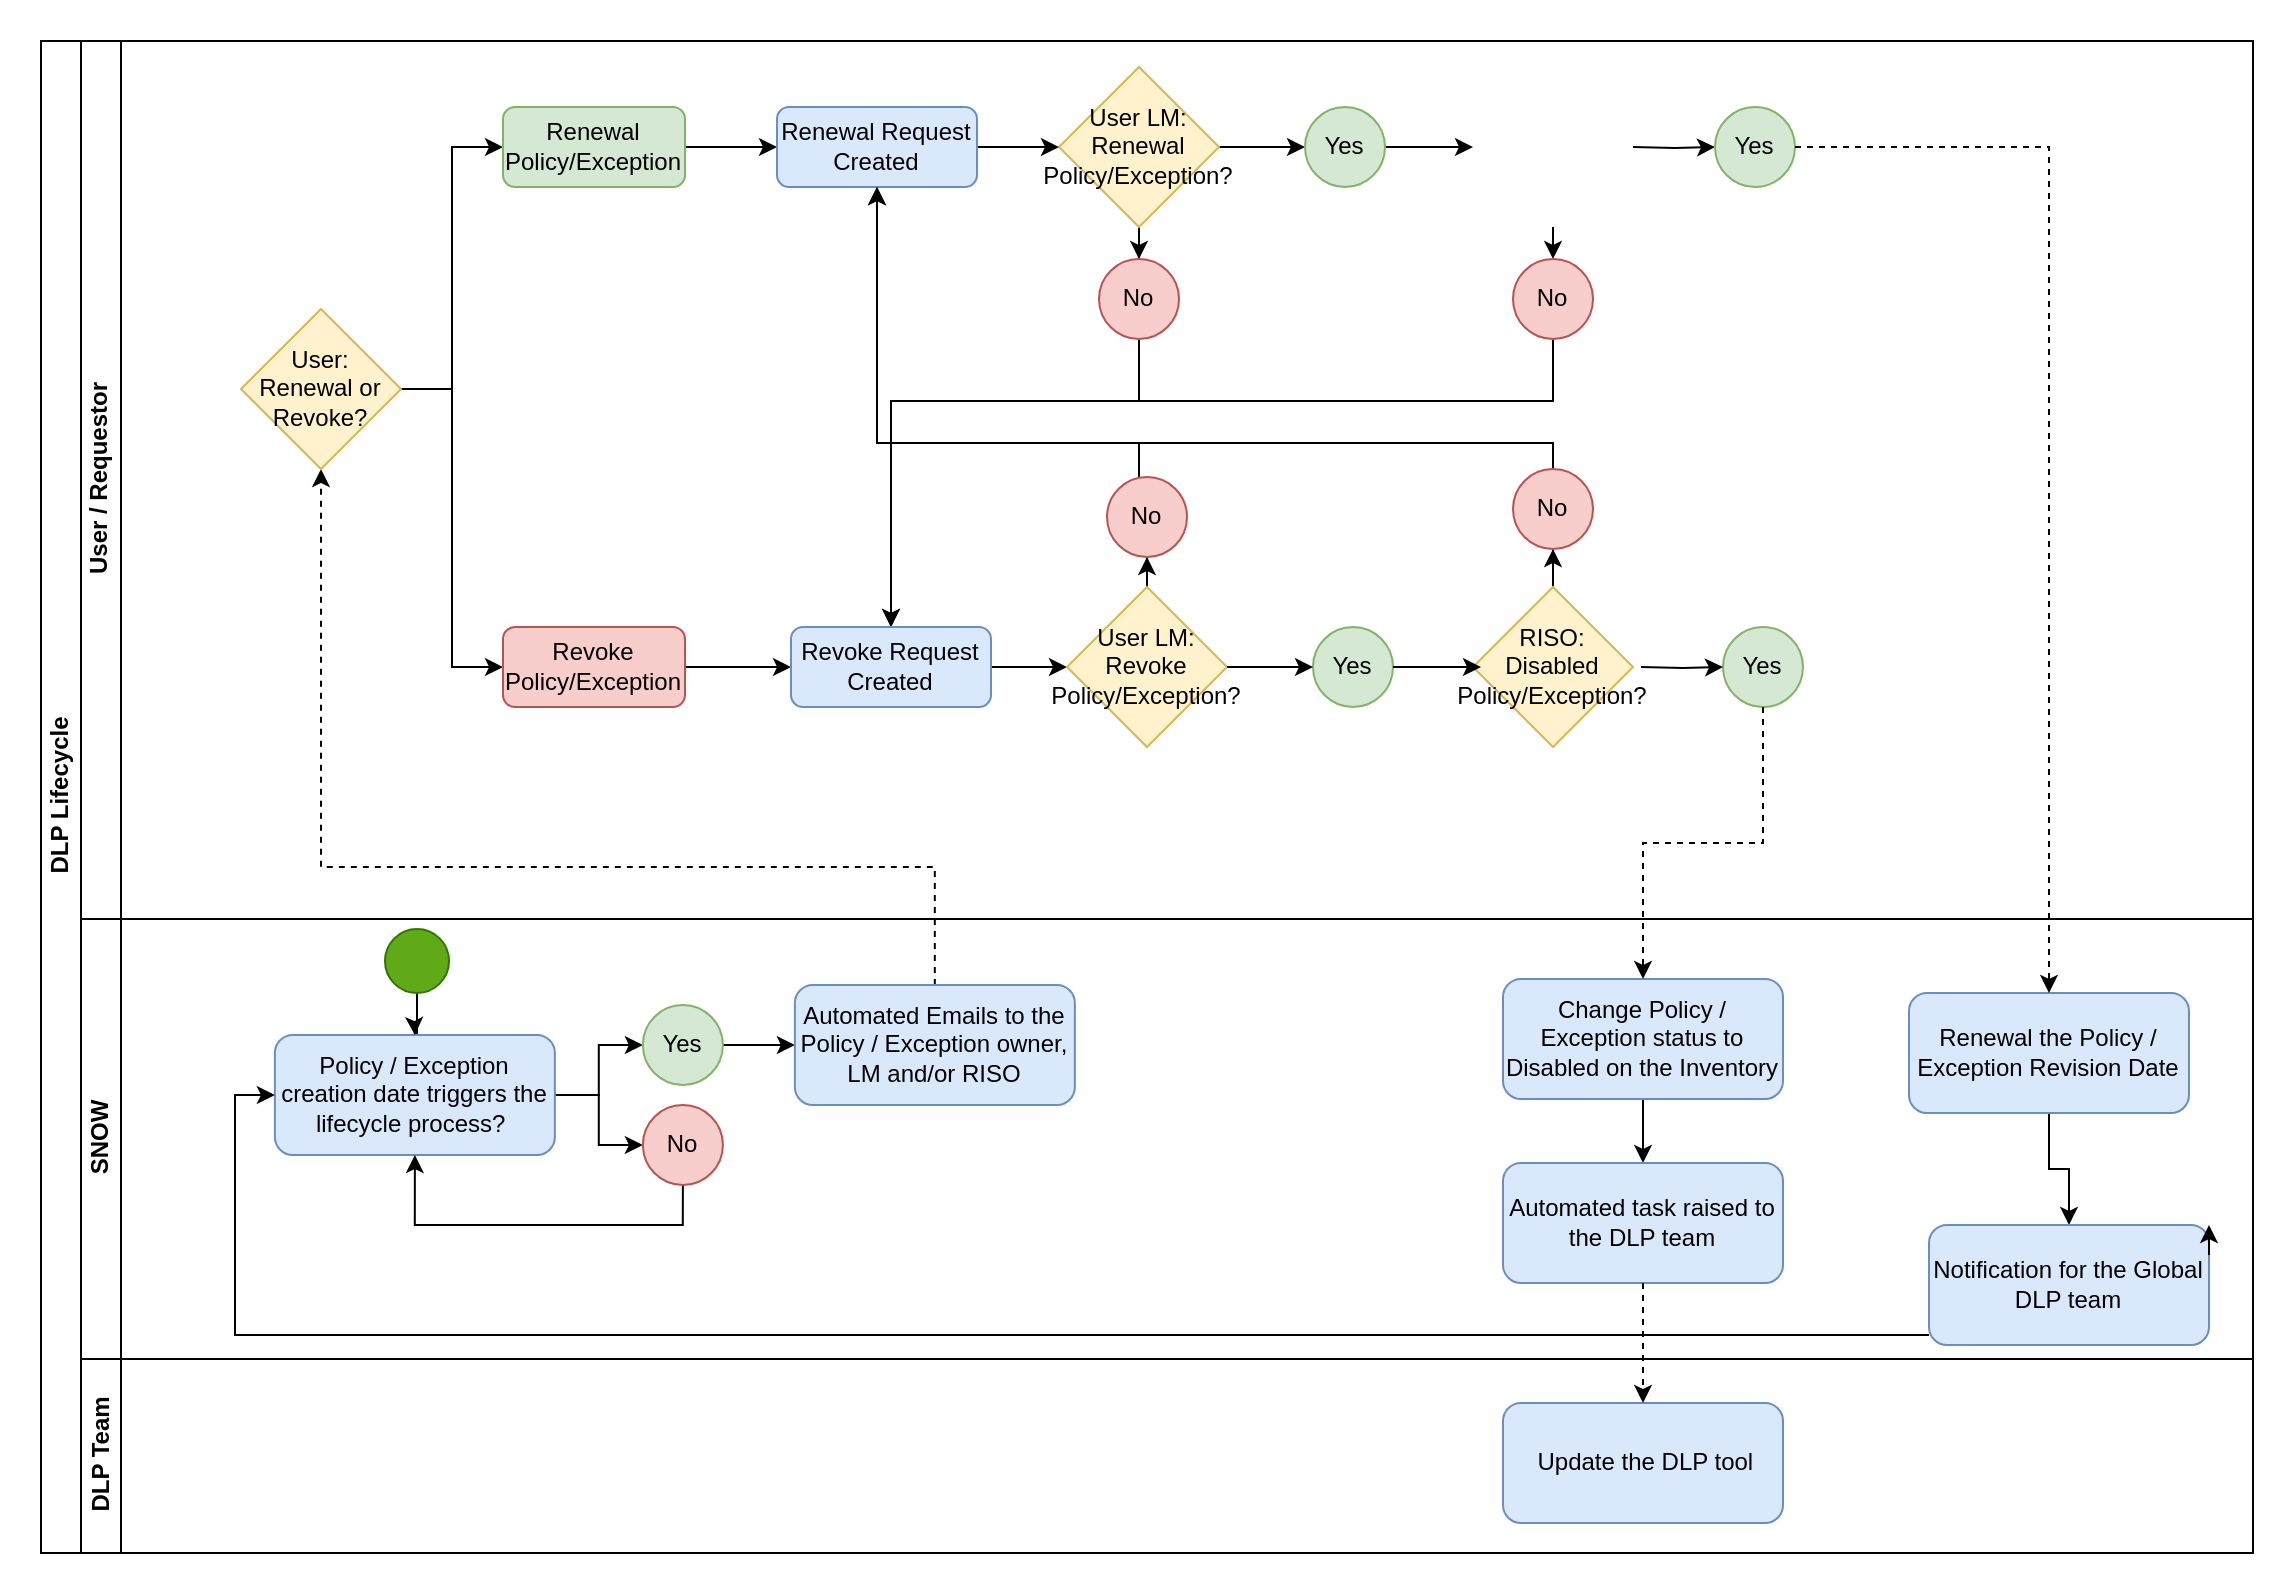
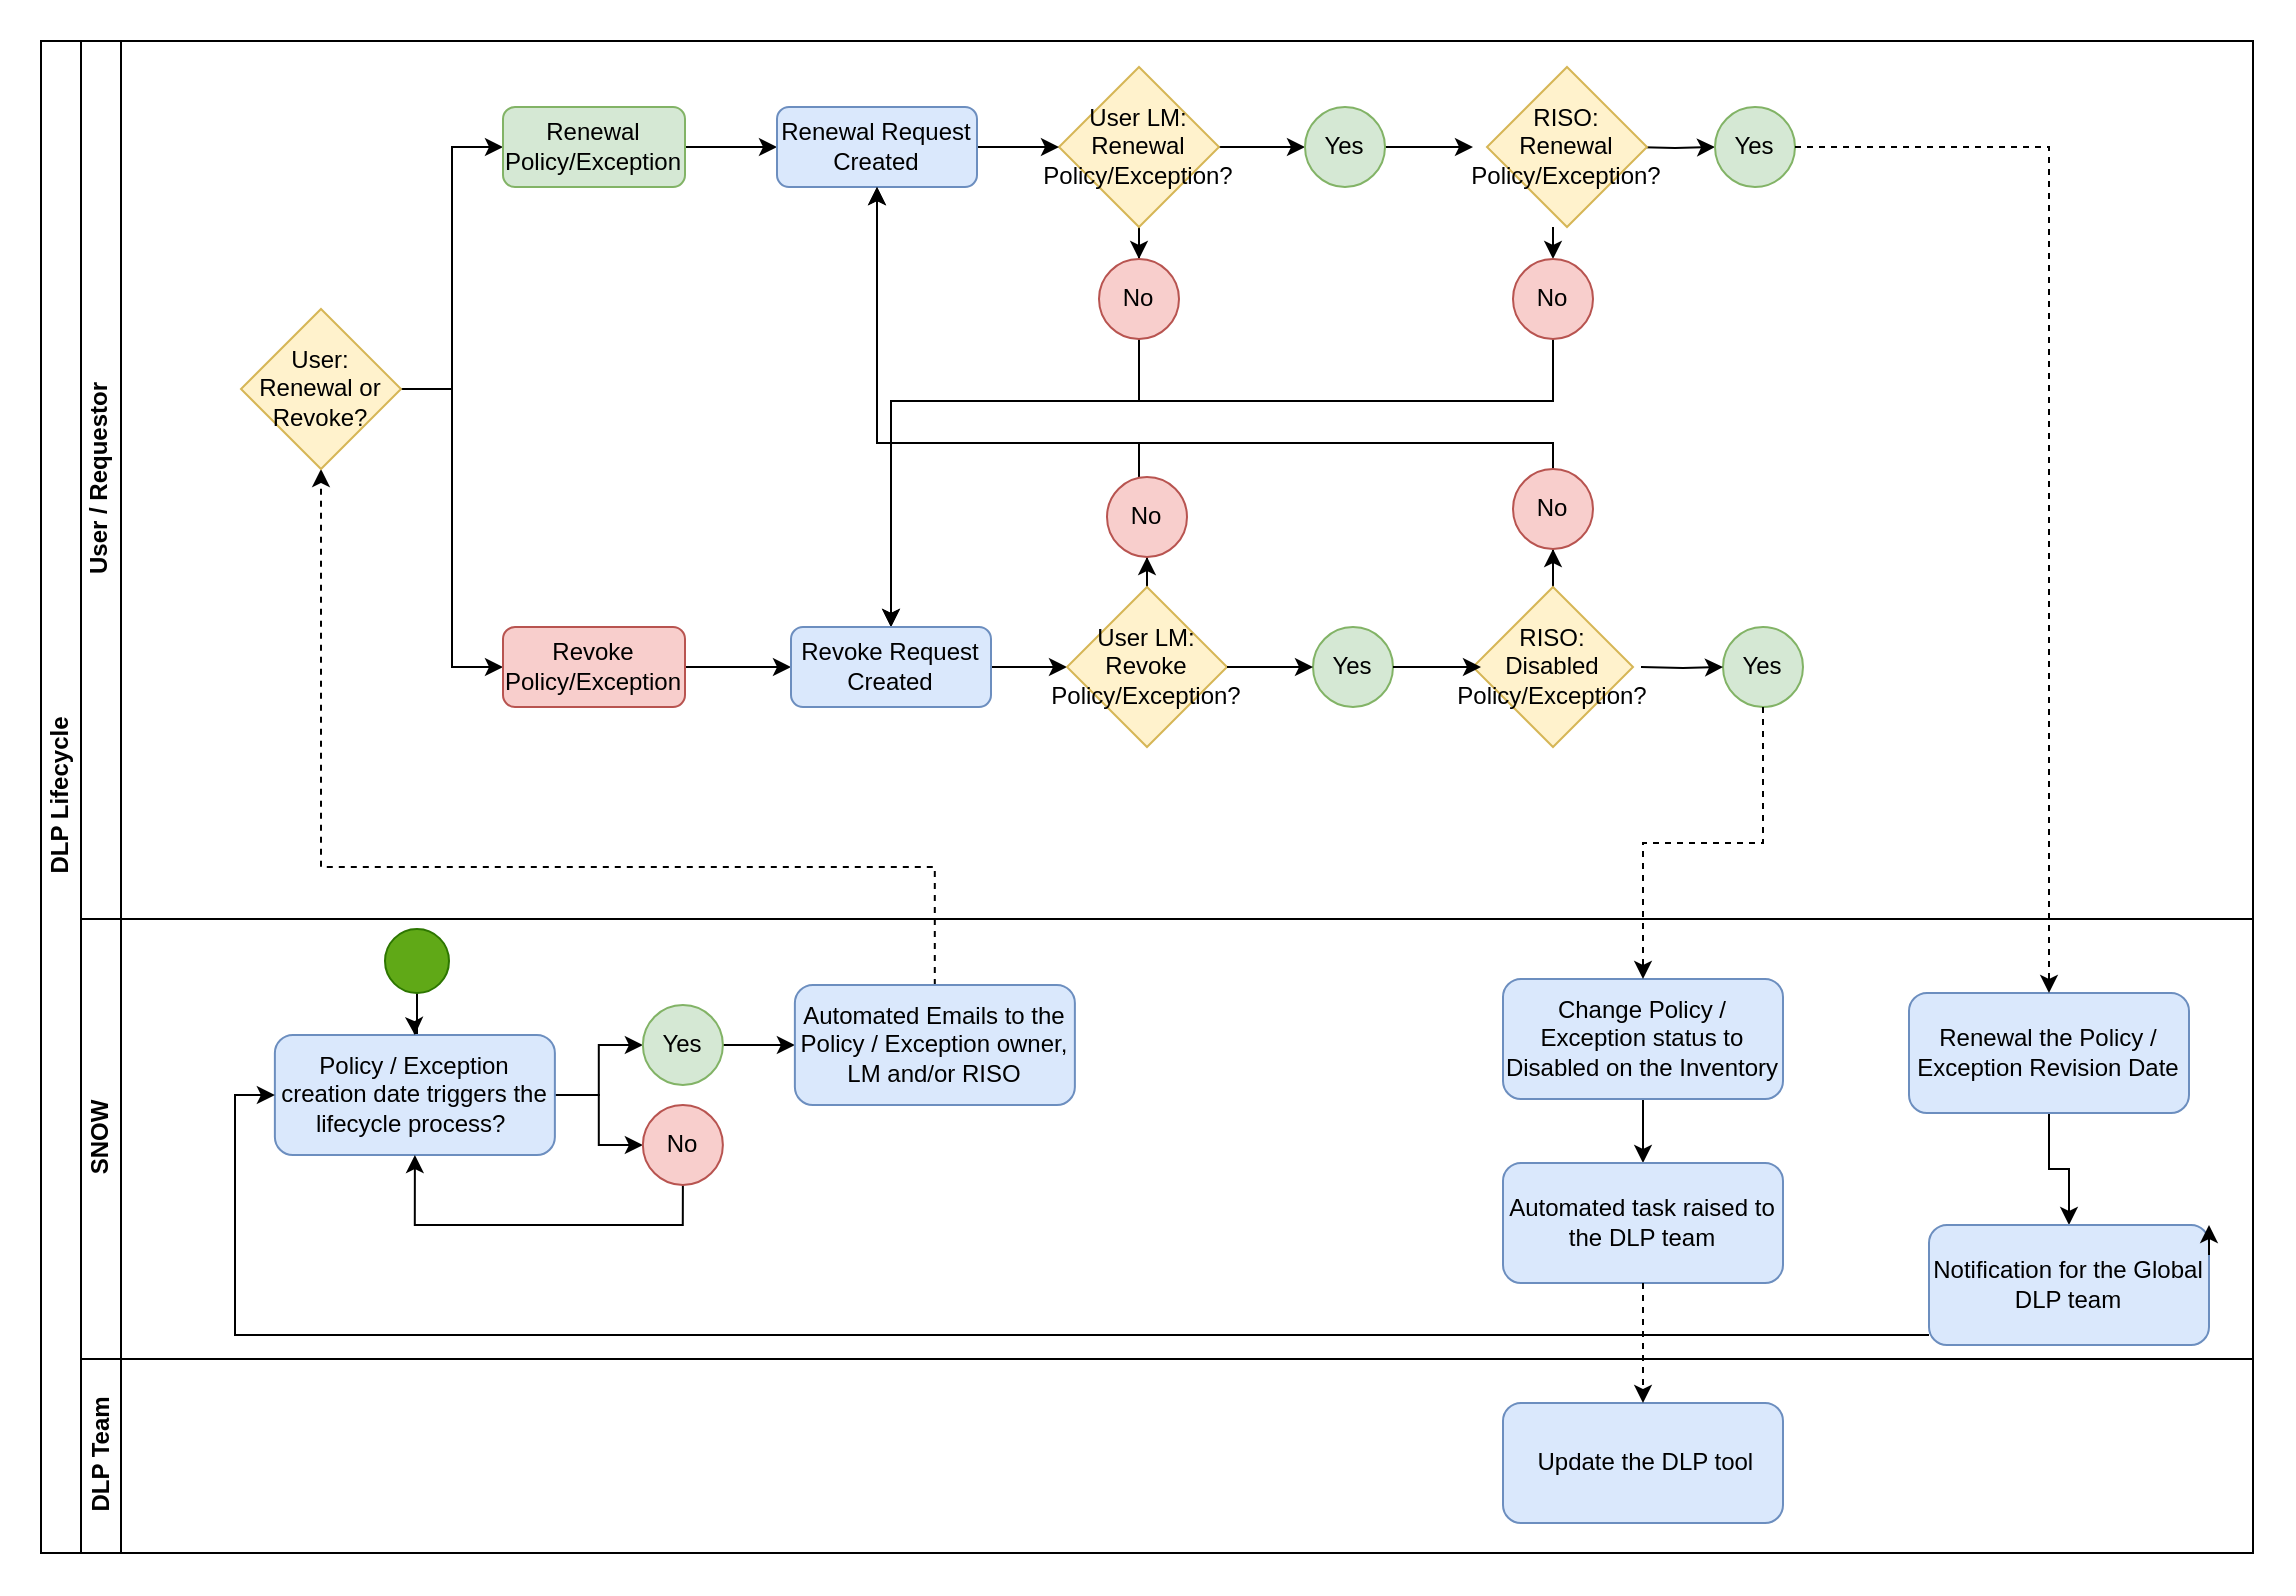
node "RISO: Renewal Policy/Exception?": added
